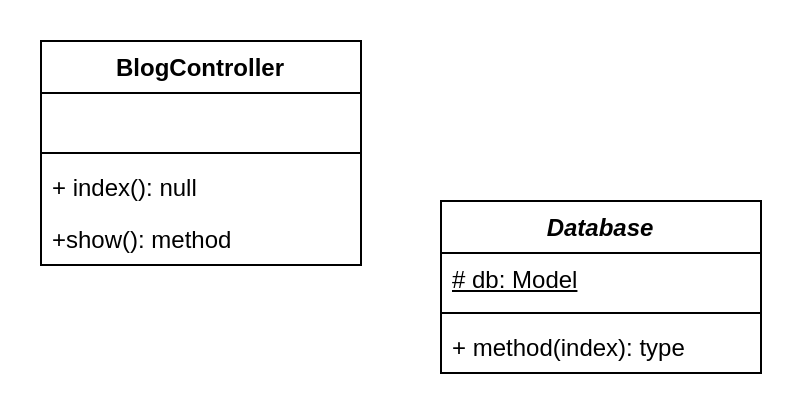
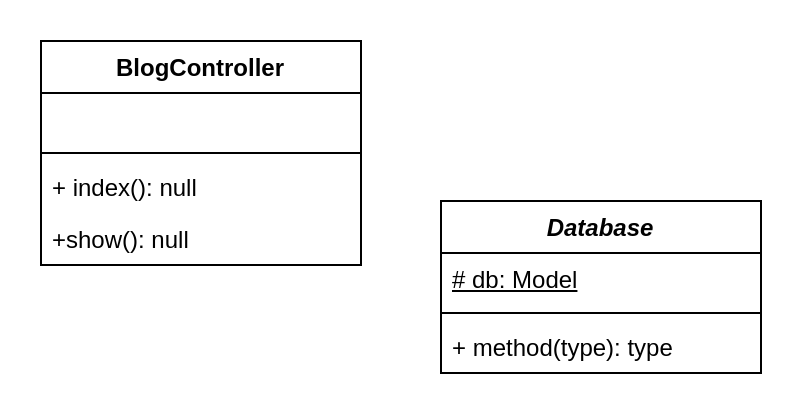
node "+show(): method": label "+show(): method" -> "+show(): null"
node "+ method(index): type": label "+ method(index): type" -> "+ method(type): type"
